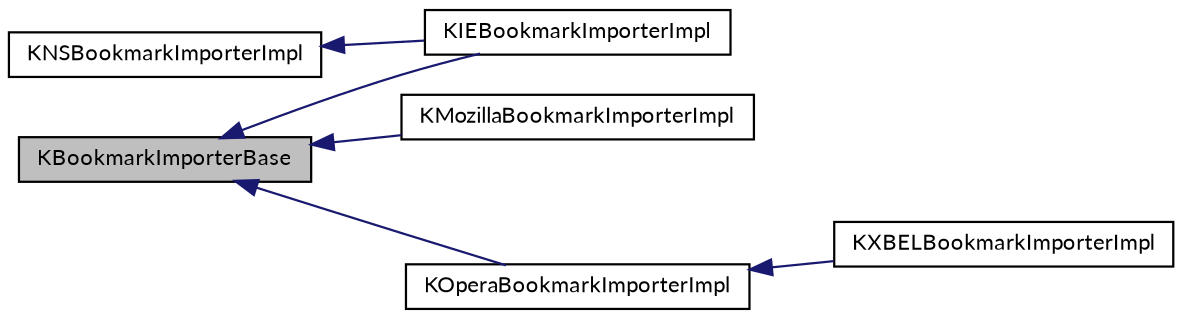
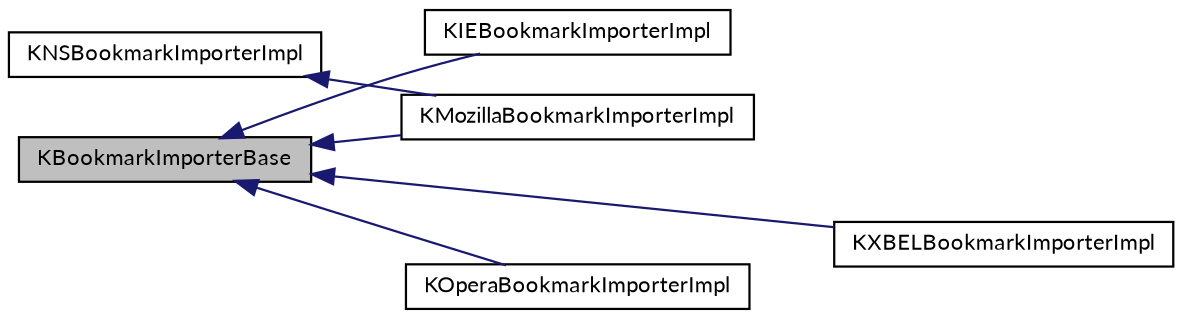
edge "KIEBookmarkImporterImpl" -> "KNSBookmarkImporterImpl": now "KMozillaBookmarkImporterImpl" -> "KNSBookmarkImporterImpl"
edge "KXBELBookmarkImporterImpl" -> "KOperaBookmarkImporterImpl": now "KXBELBookmarkImporterImpl" -> "KBookmarkImporterBase"
